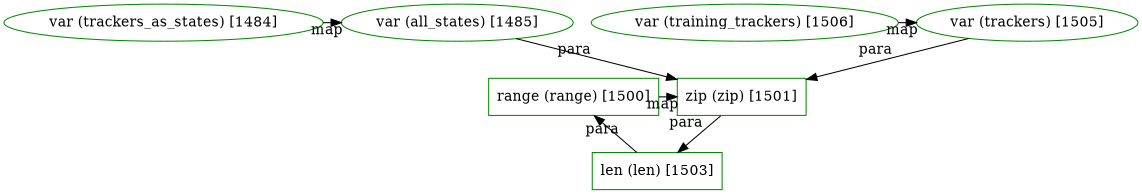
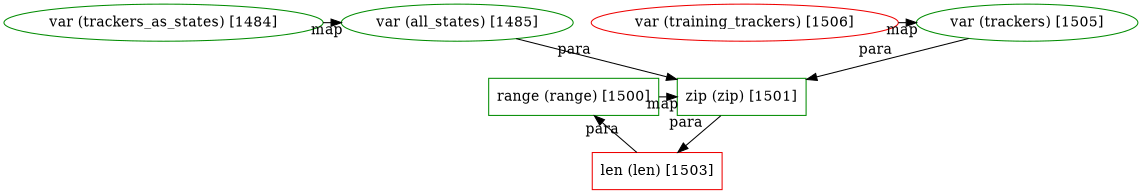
node "var (training_trackers) [1506]": color green4 -> red2
node "len (len) [1503]": color green4 -> red2
